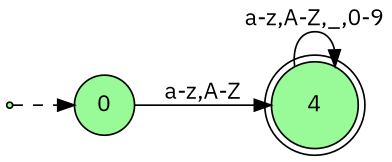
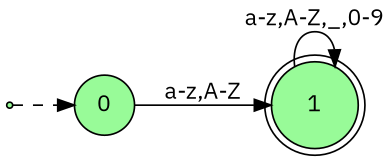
node "4": label "4" -> "1"
